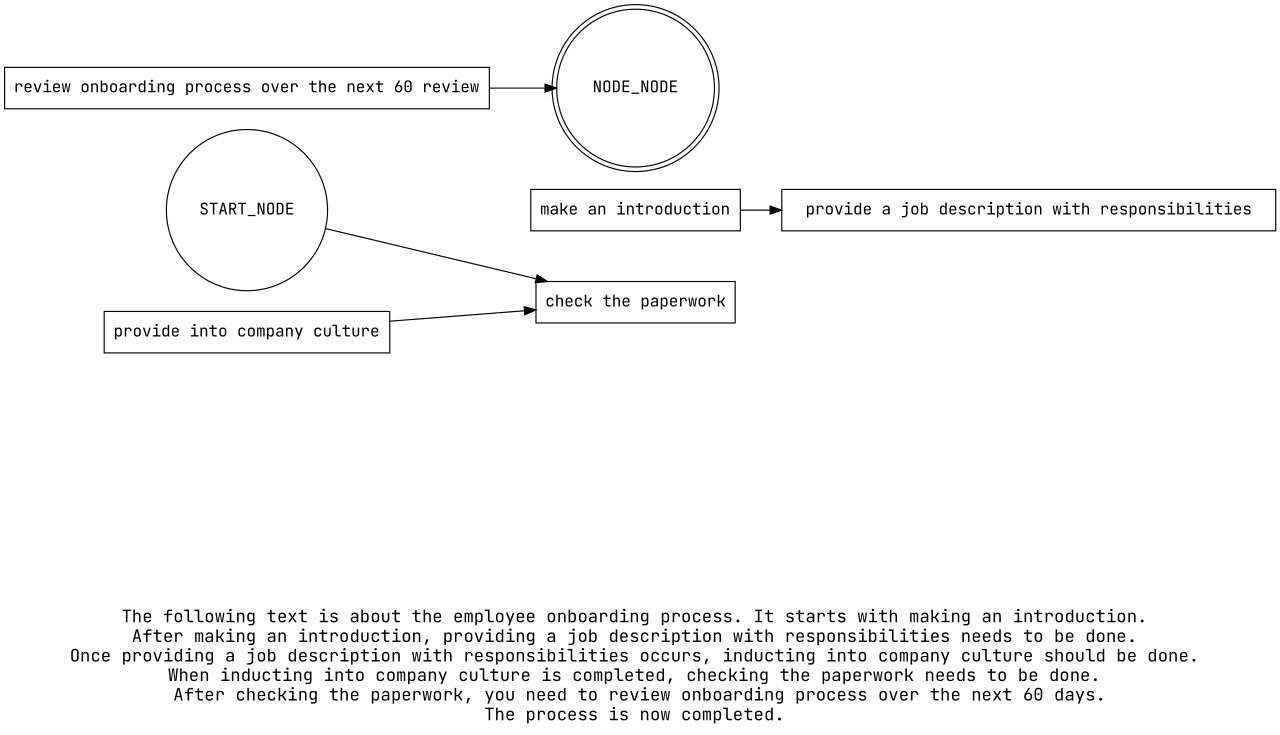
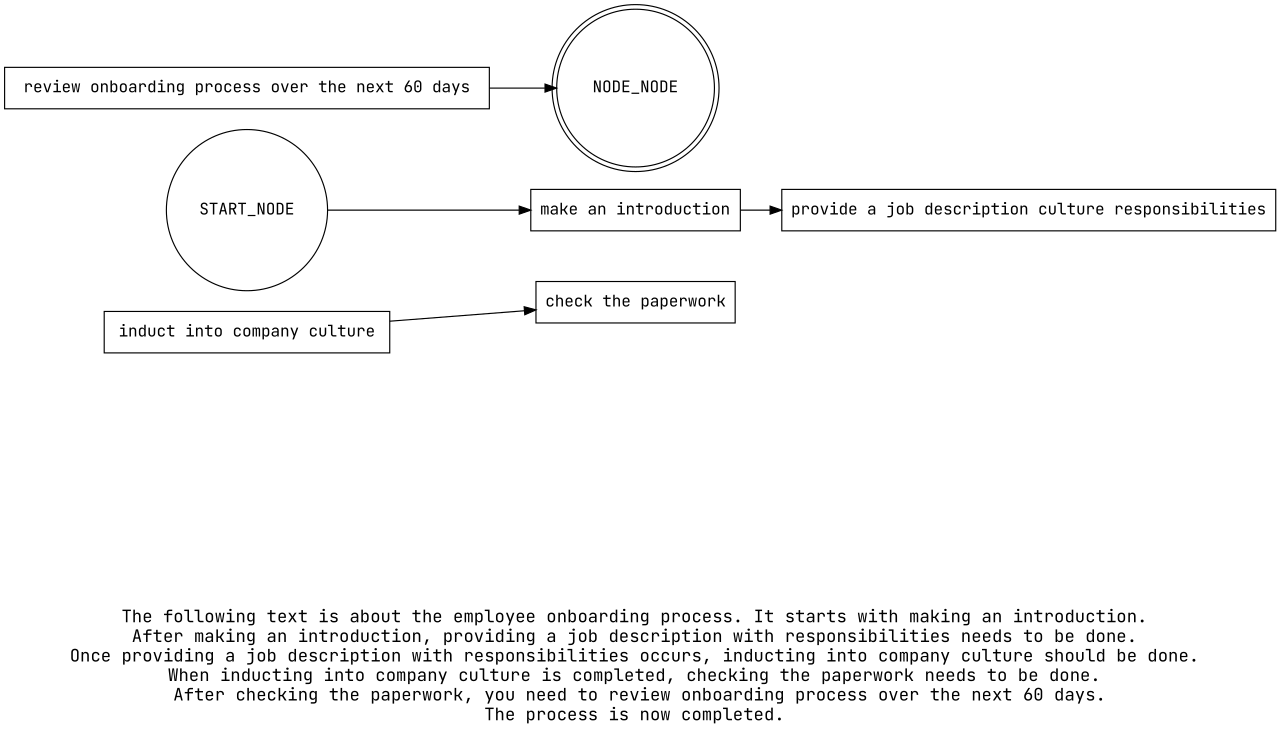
node "review onboarding process over the next 60 review": label "review onboarding process over the next 60 review" -> "review onboarding process over the next 60 days"
node "provide a job description with responsibilities": label "provide a job description with responsibilities" -> "provide a job description culture responsibilities"
edge "START_NODE" -> "check the paperwork": now "START_NODE" -> "make an introduction"
node "provide into company culture": label "provide into company culture" -> "induct into company culture"
